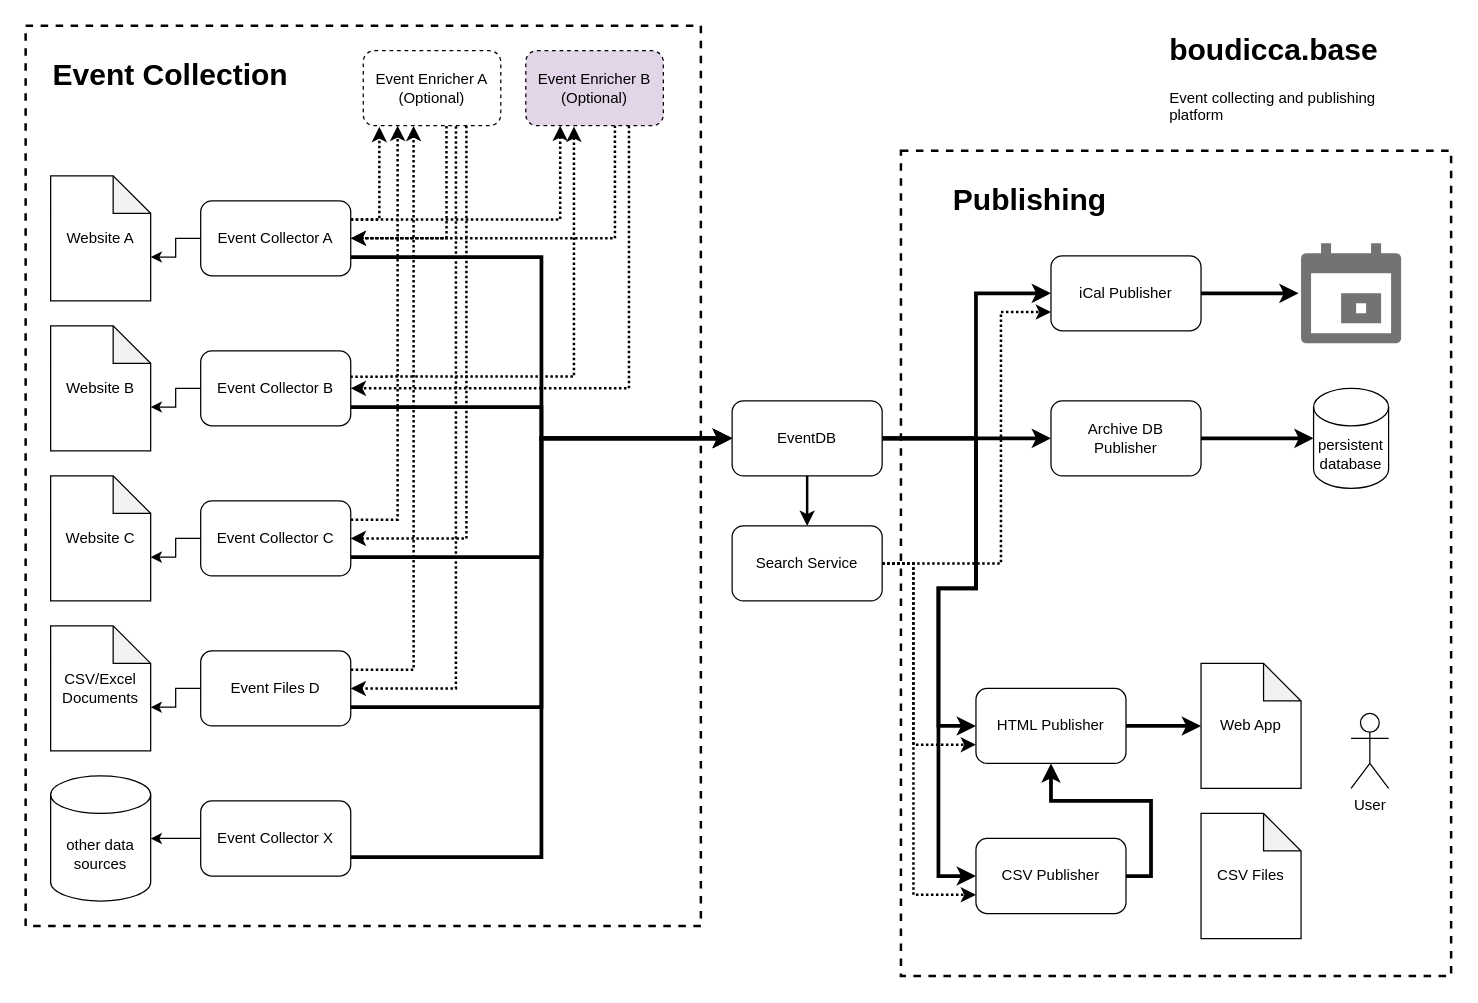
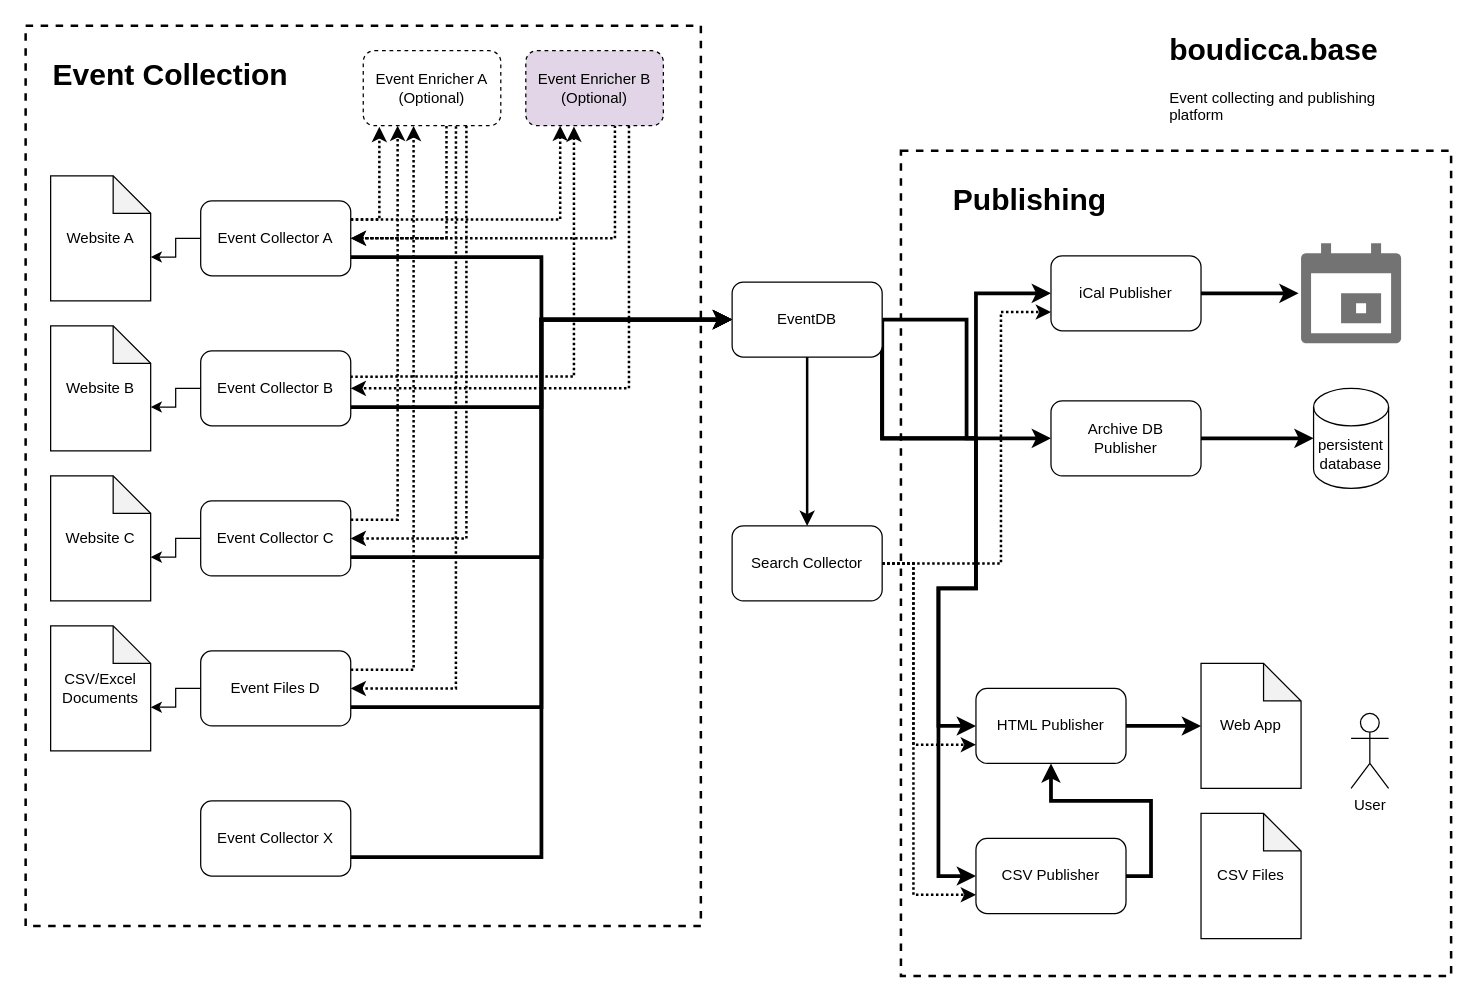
node "EventDB": moved (807, 438) -> (807, 319)
node "Search Service": label "Search Service" -> "Search Collector"
node "other data sources": removed
edge "Event Collector X" -> "other data sources": removed
